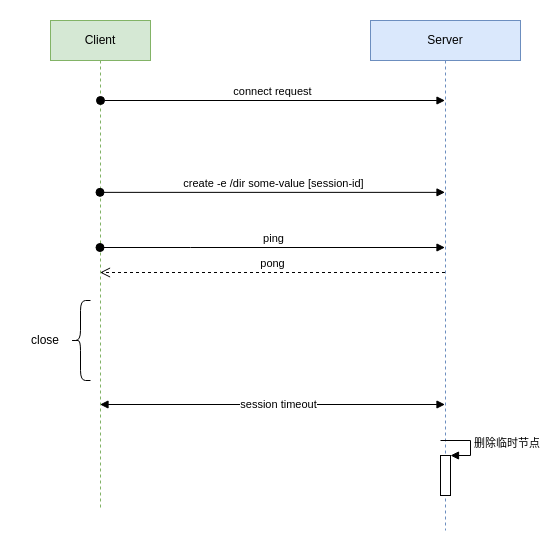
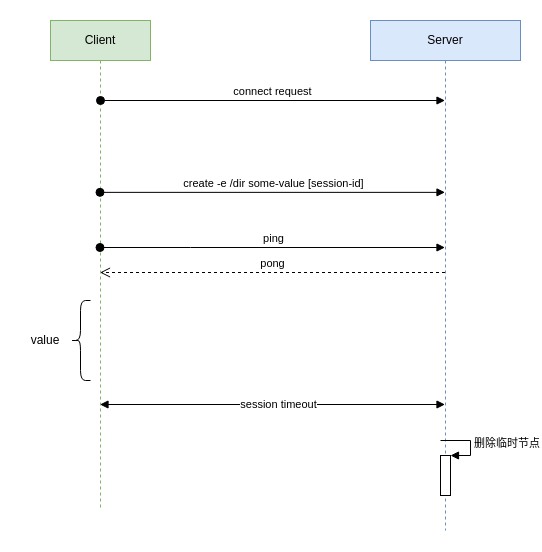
node "close": label "close" -> "value"
